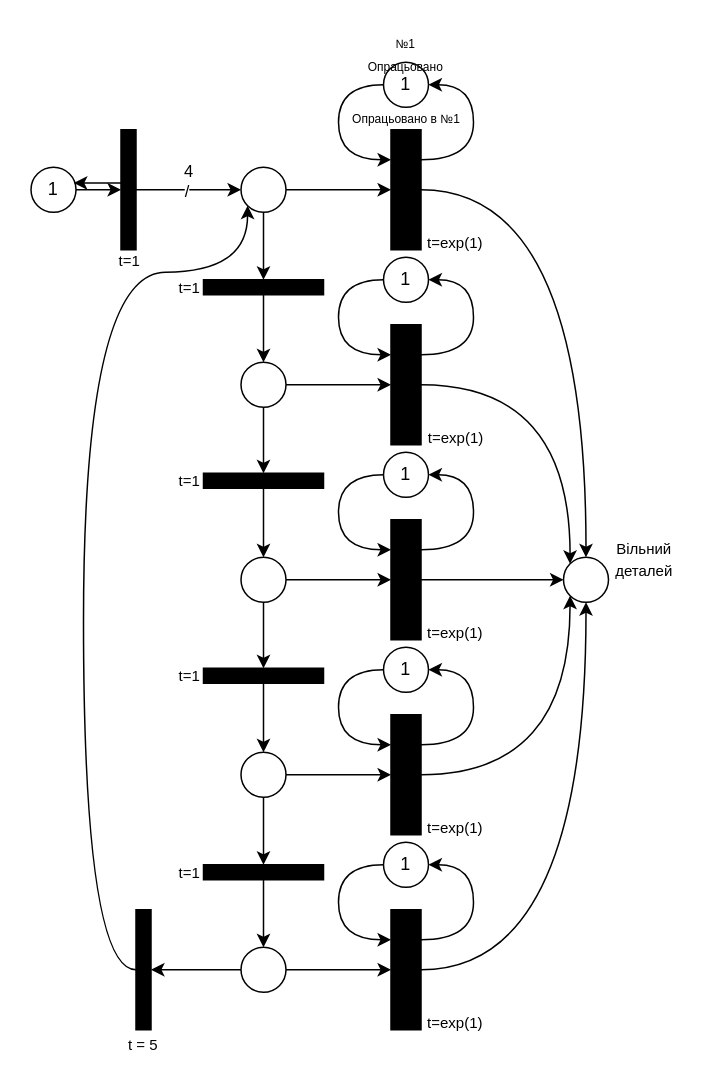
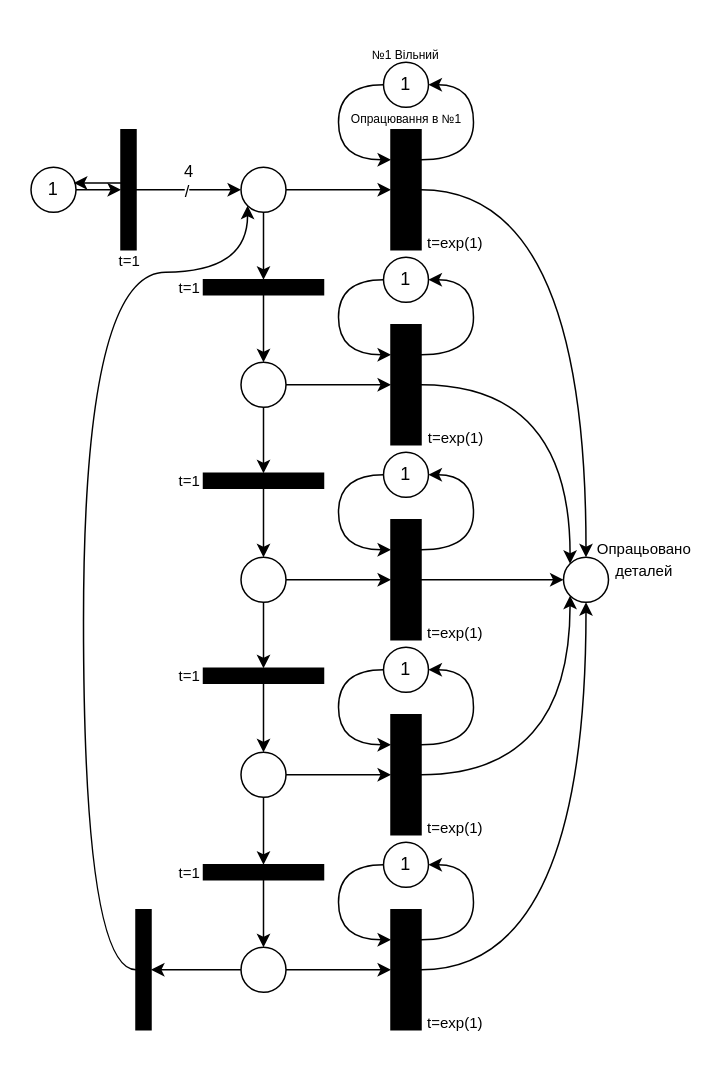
node "№1 Опрацьовано": label "№1 Опрацьовано" -> "№1 Вільний"
node "Опрацьовано в №1": label "Опрацьовано в №1" -> "Опрацювання в №1"
node "Вільний деталей": label "Вільний деталей" -> "Опрацьовано деталей"
node "t = 5": removed
